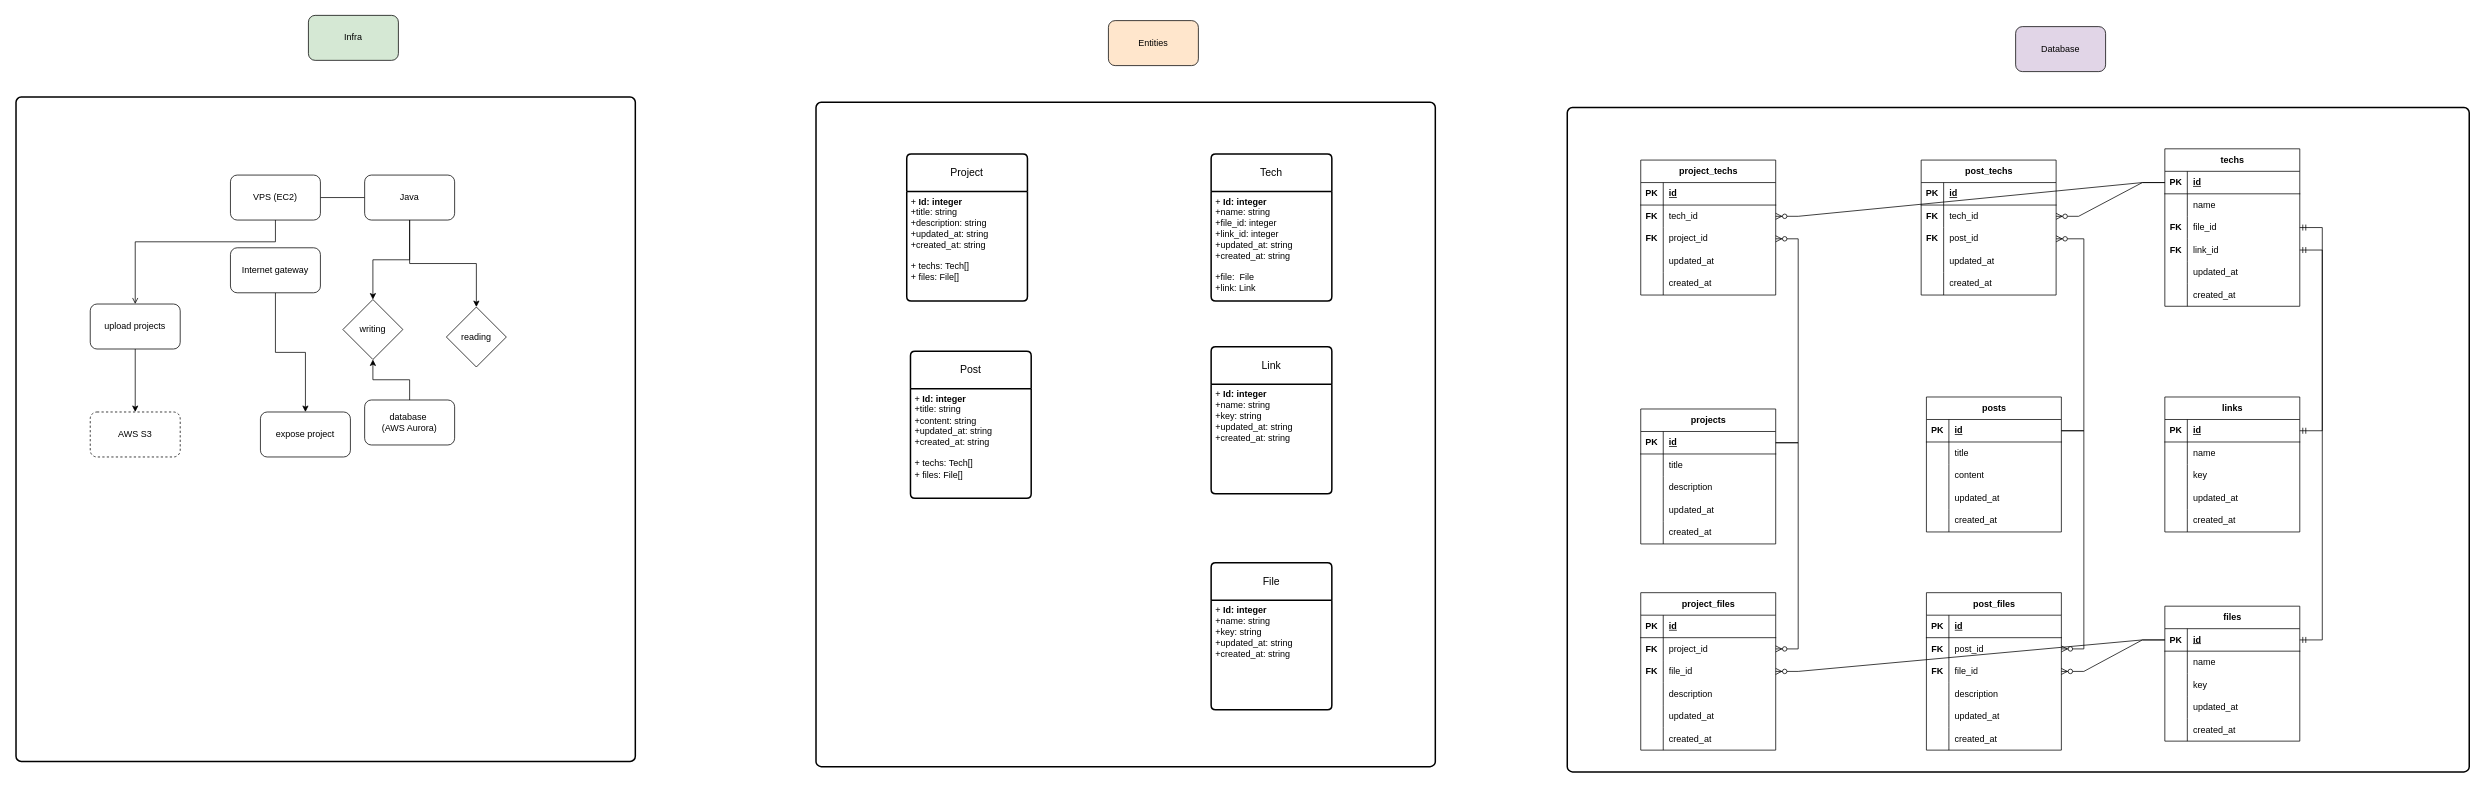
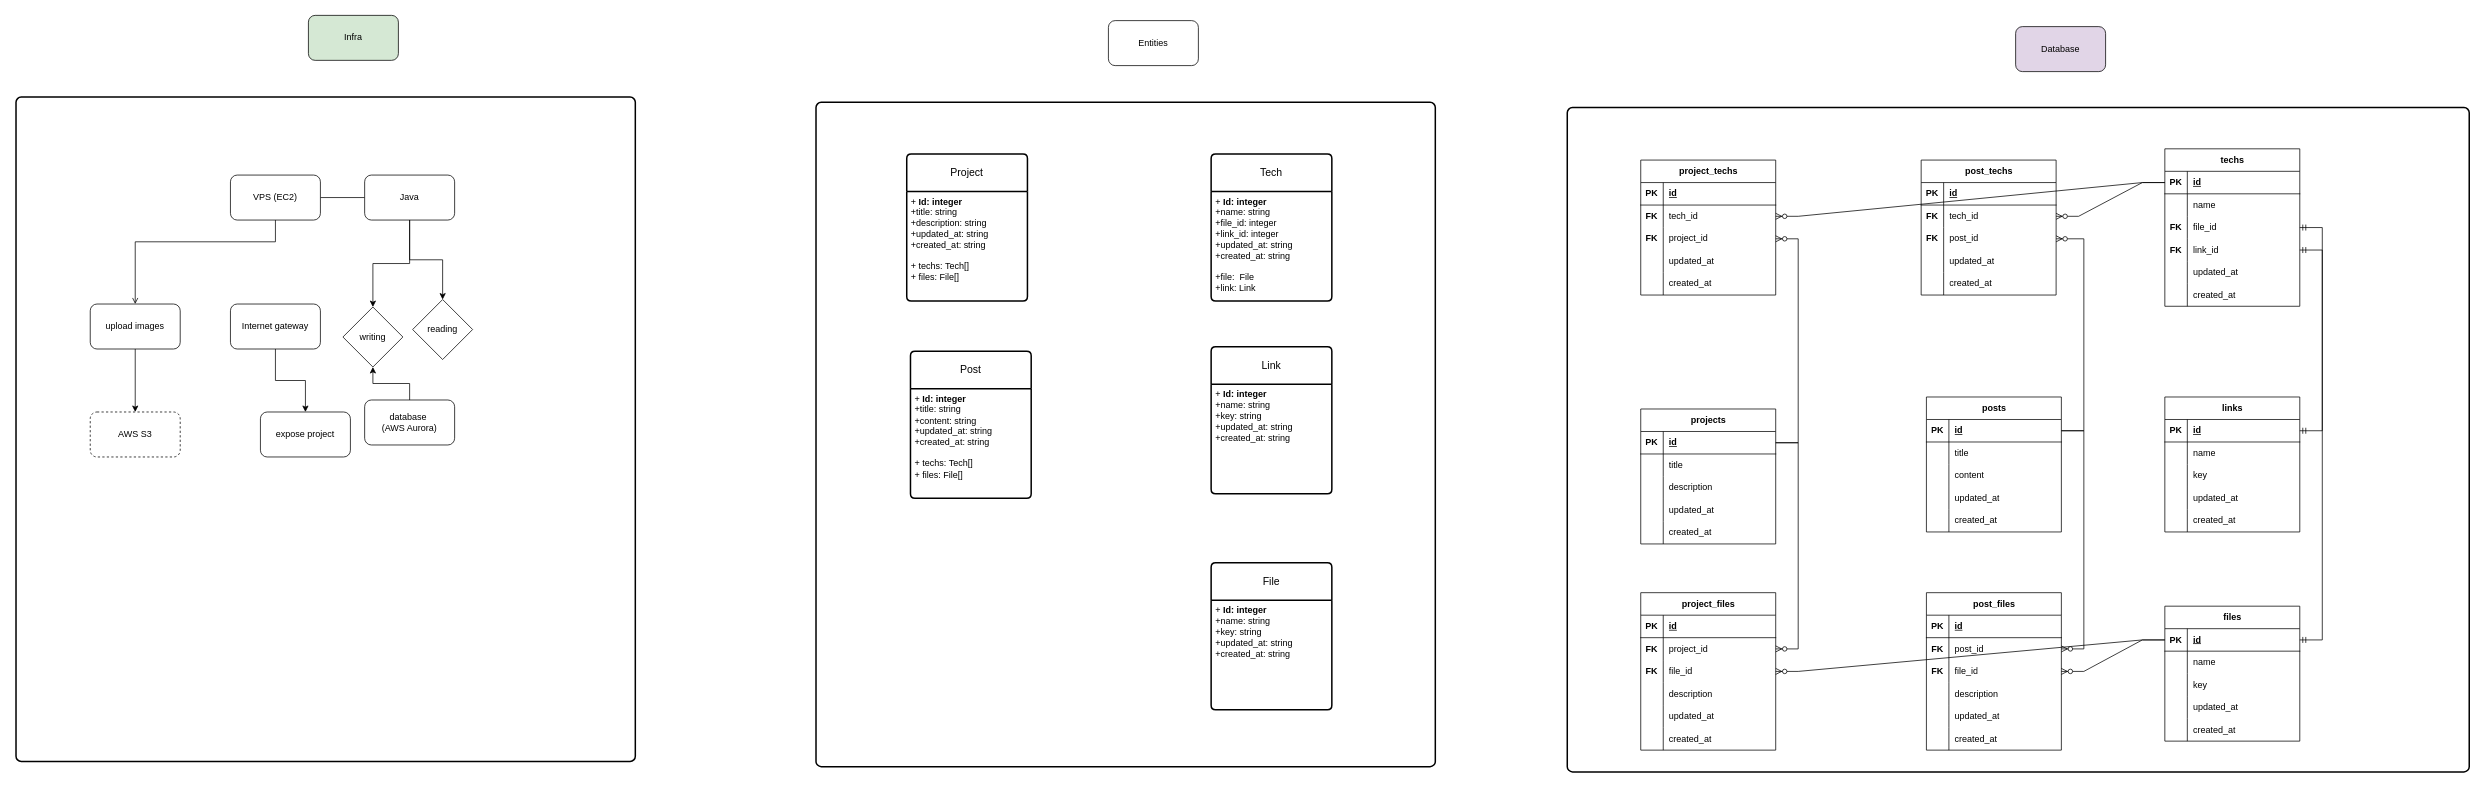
node "Entities": fillcolor #ffe6cc -> #ffffff
node "Internet gateway": moved (275, 270) -> (275, 327)
node "upload projects": label "upload projects" -> "upload images"
node "writing": moved (372, 330) -> (372, 337)
node "reading": moved (476, 337) -> (442, 330)
